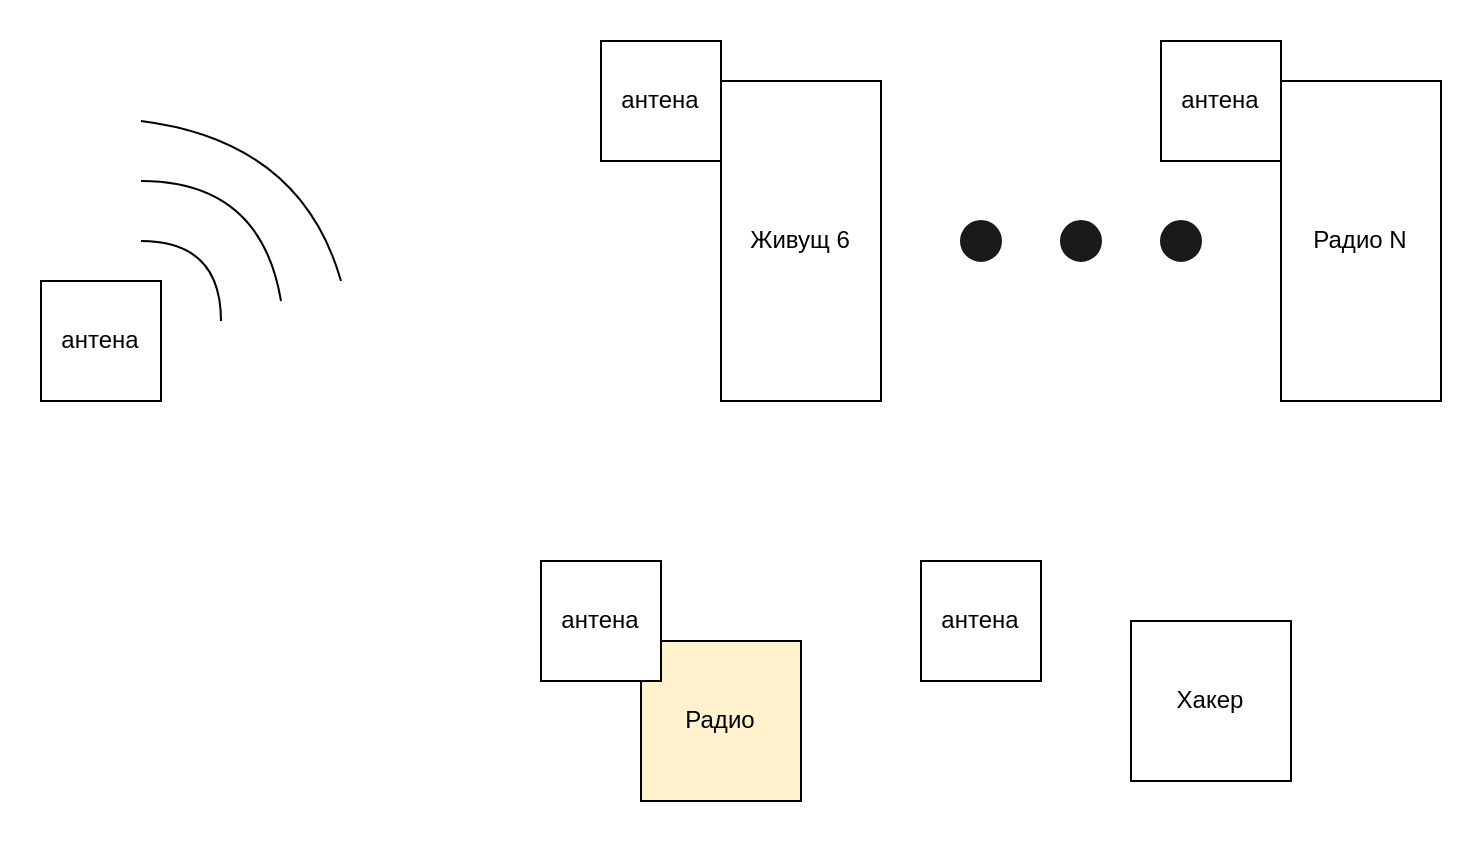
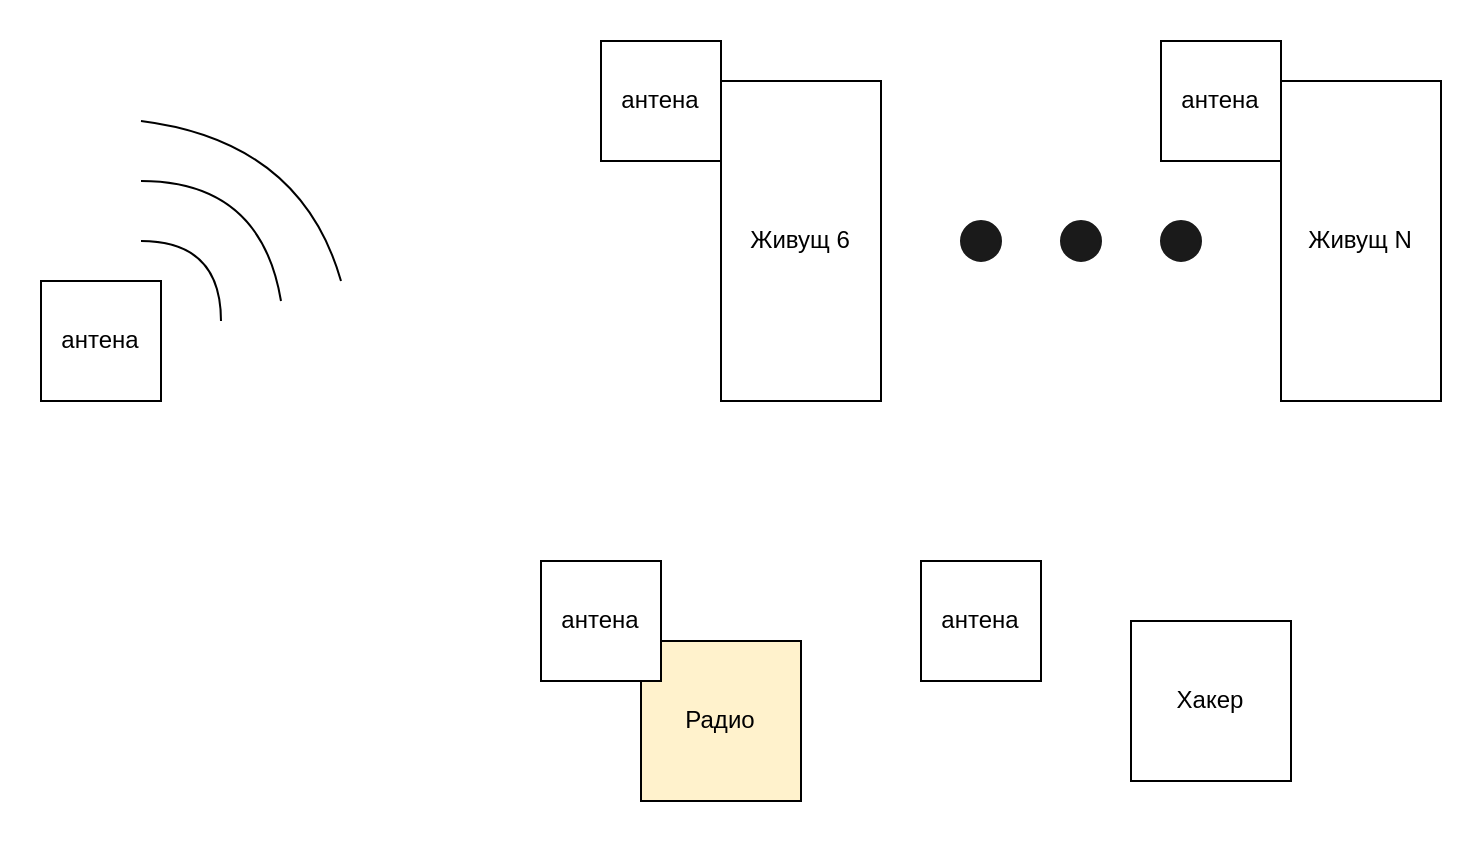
node "Радио N": label "Радио N" -> "Живущ N"
